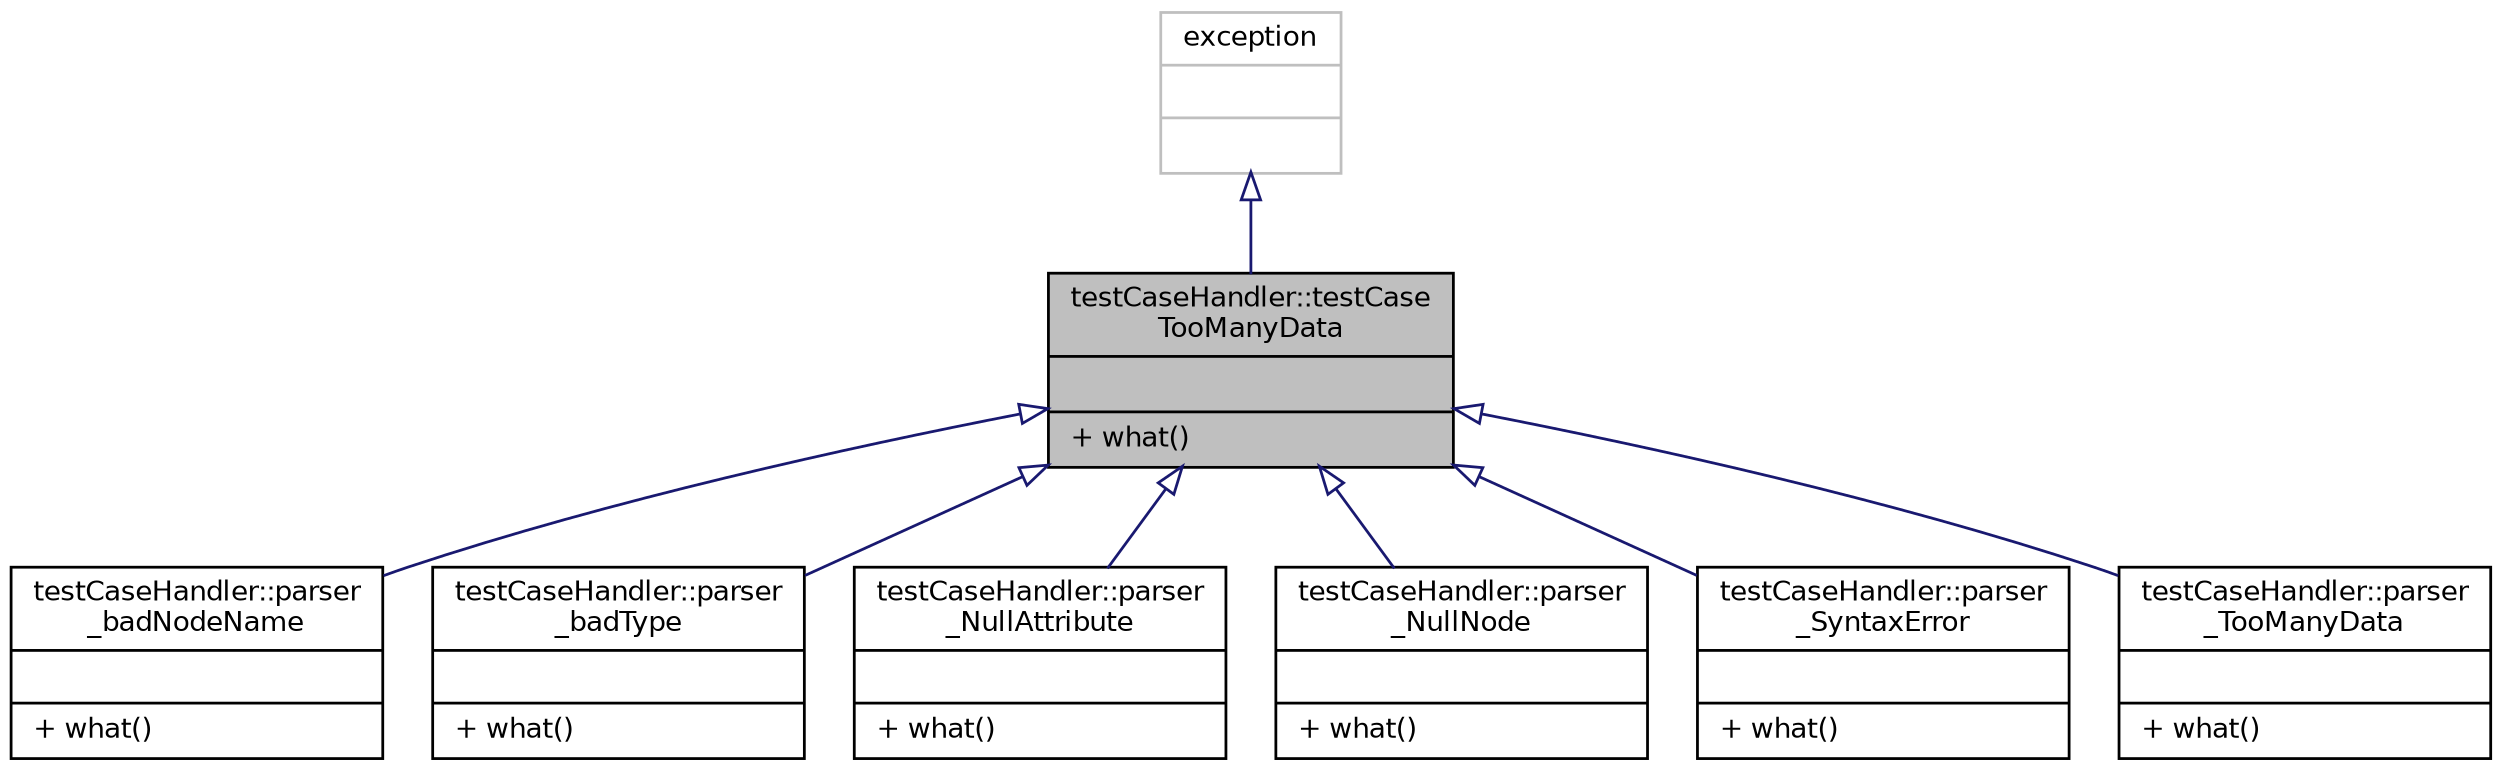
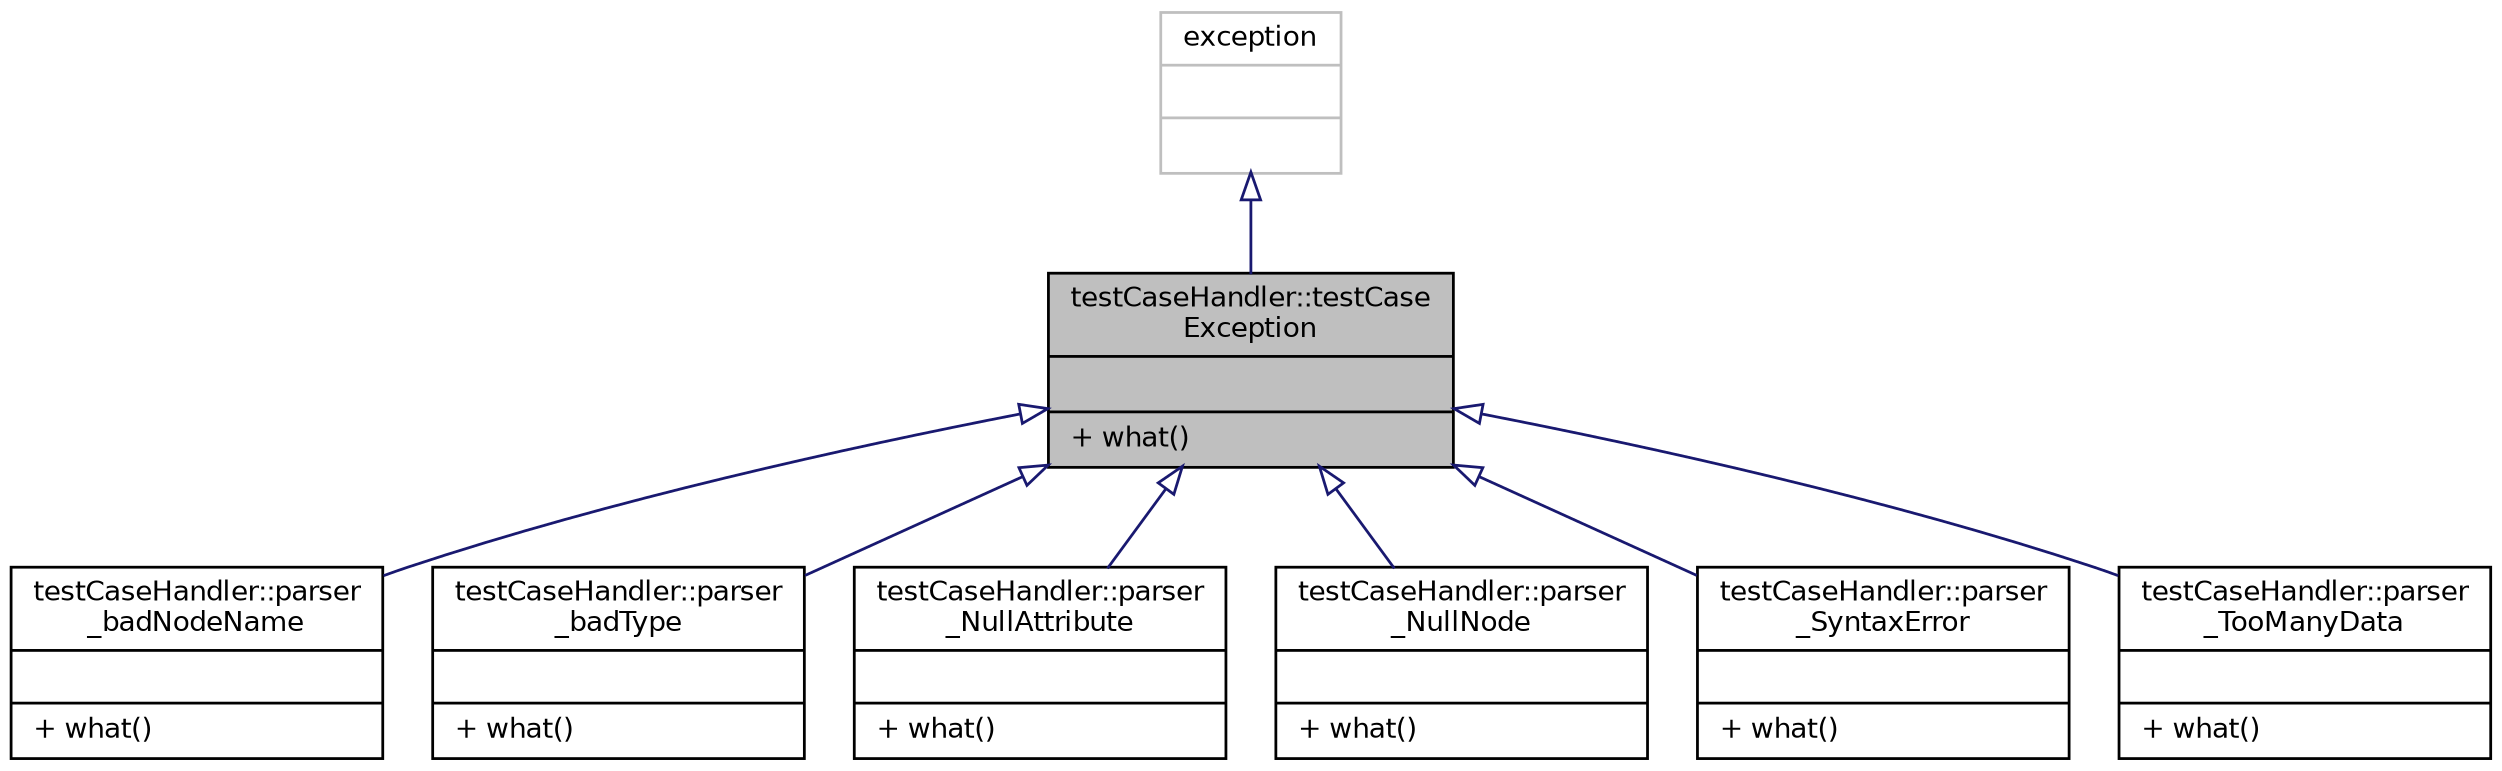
node "testCaseHandler::testCase": text "TooManyData" -> "Exception"
